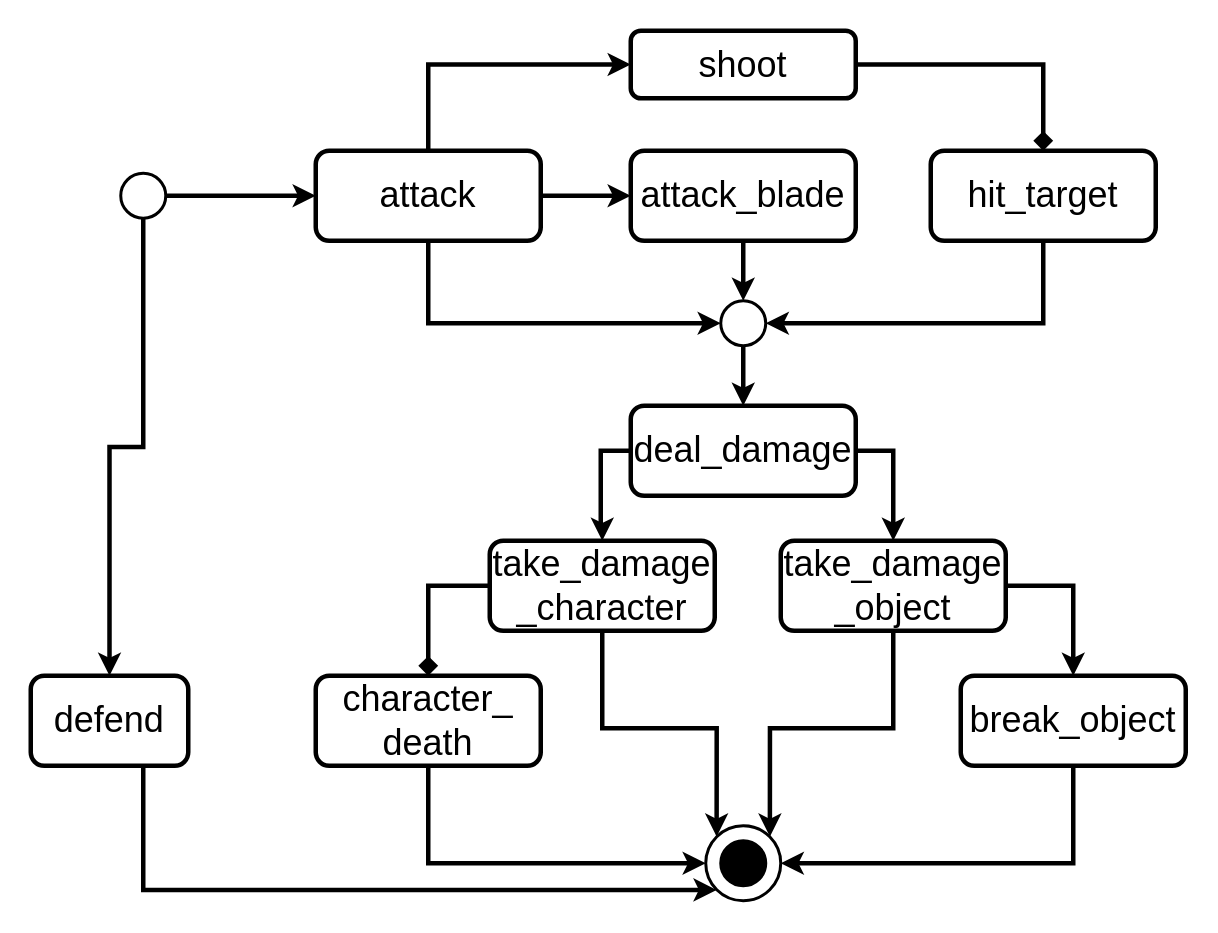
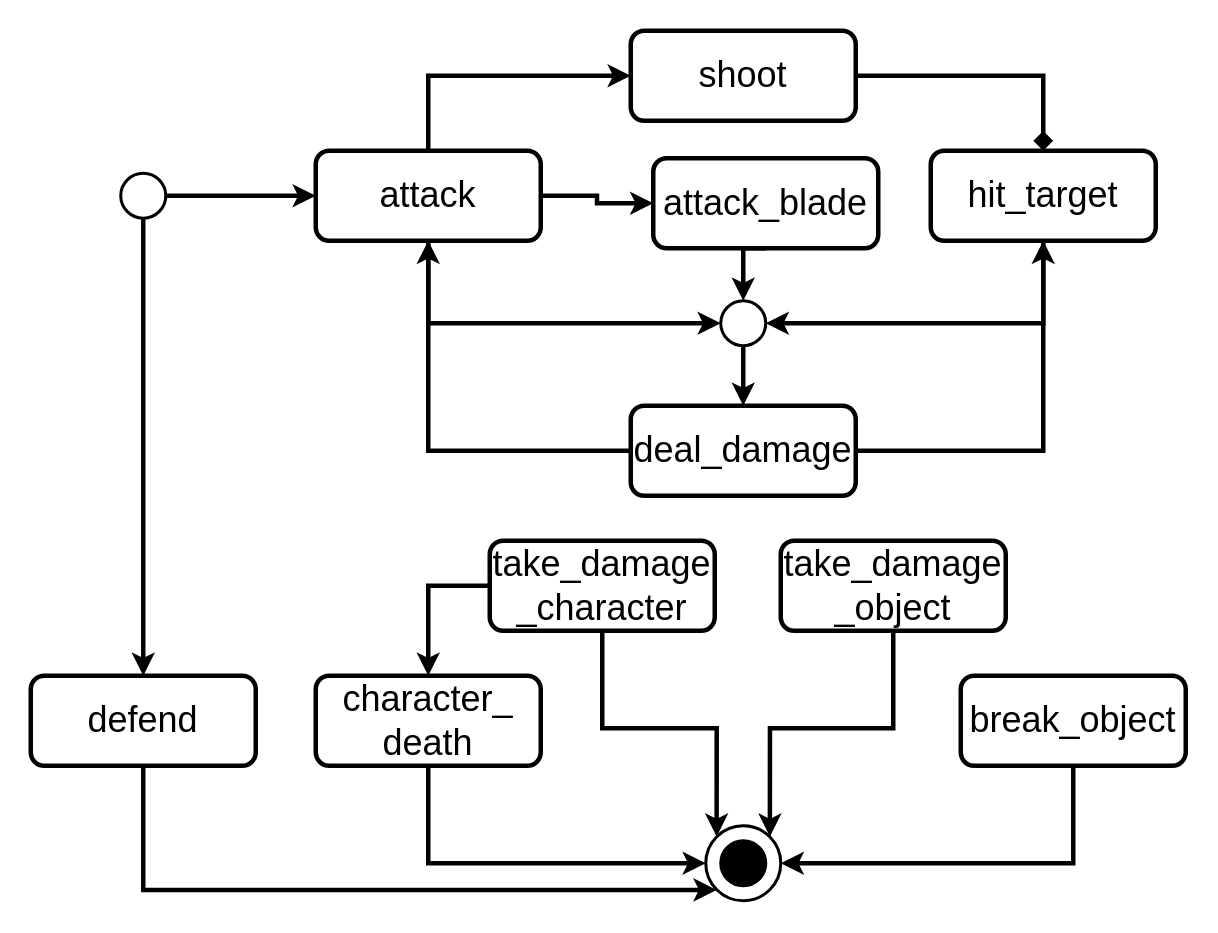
node "shoot": size 225x68 -> 225x90
node "attack_blade": moved (743, 196) -> (766, 203)
edge "deal_damage" -> "take_damage _object": now "deal_damage" -> "hit_target"
edge "deal_damage" -> "take_damage _character": now "deal_damage" -> "attack"
edge "take_damage _object" -> "break_object": removed
edge "take_damage _character" -> "character_ death": arrowhead diamond -> classic
node "defend": size 158x90 -> 225x90
